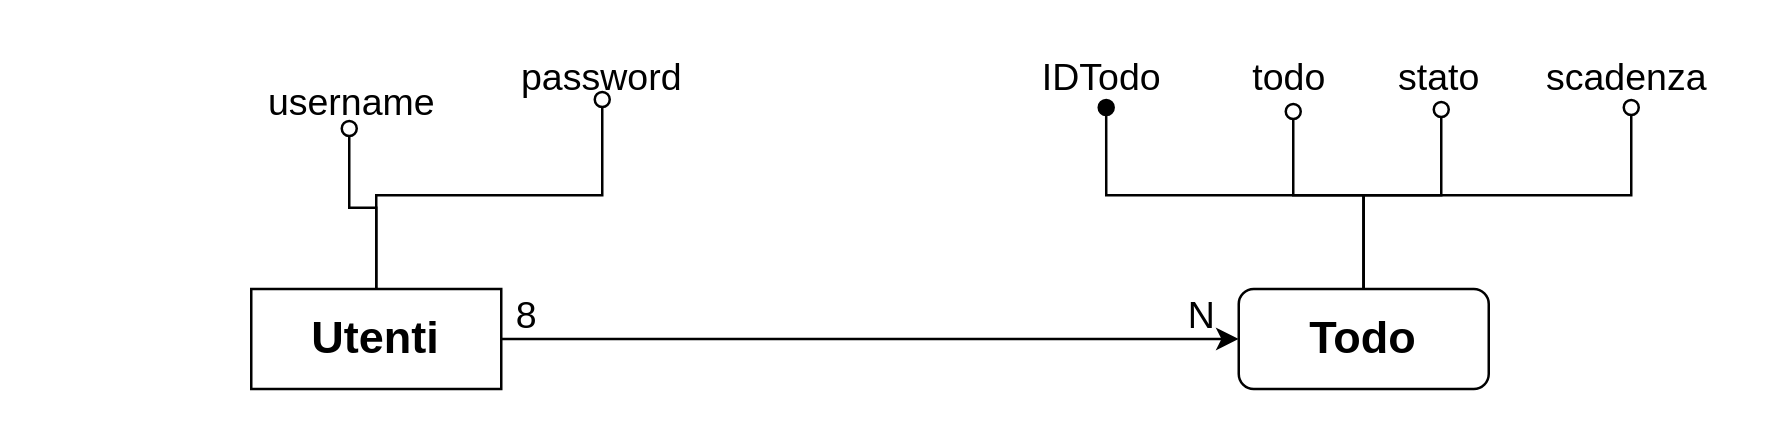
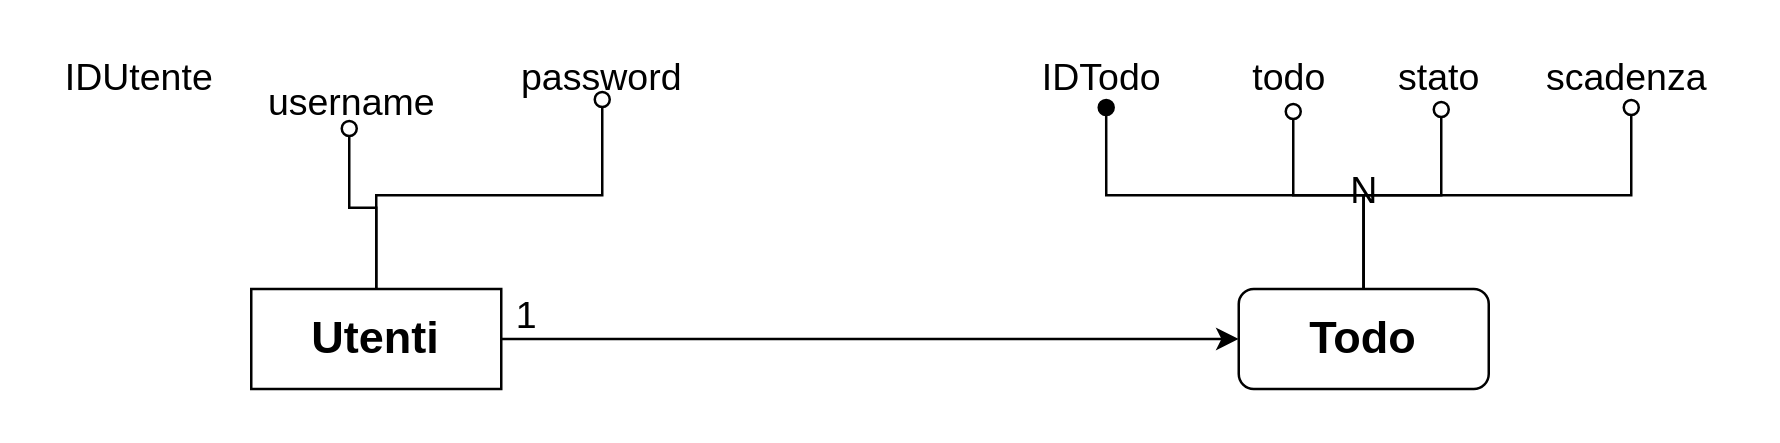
node "IDUtente": added
node "8": label "8" -> "1"
node "N": moved (1201, 314) -> (1364, 189)
